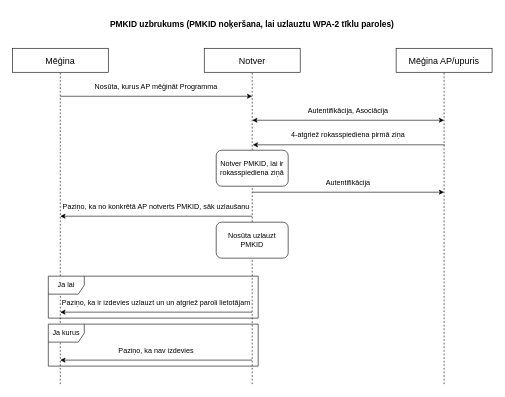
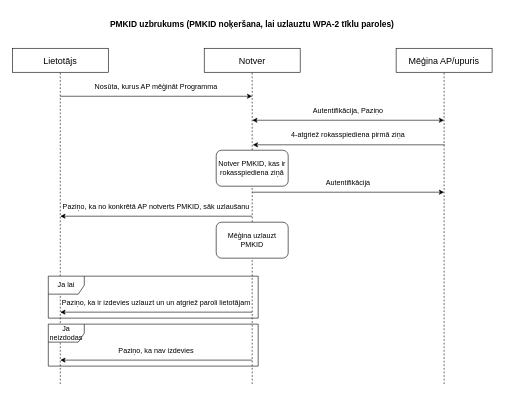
node "Mēģina": label "Mēģina" -> "Lietotājs"
node "Autentifikācija, Asociācija": label "Autentifikācija, Asociācija" -> "Autentifikācija, Paziņo"
node "Notver PMKID, lai ir rokasspiediena ziņā": label "Notver PMKID, lai ir rokasspiediena ziņā" -> "Notver PMKID, kas ir rokasspiediena ziņā"
node "Nosūta uzlauzt PMKID": label "Nosūta uzlauzt PMKID" -> "Mēģina uzlauzt PMKID"
node "Ja kurus": label "Ja kurus" -> "Ja neizdodas"
